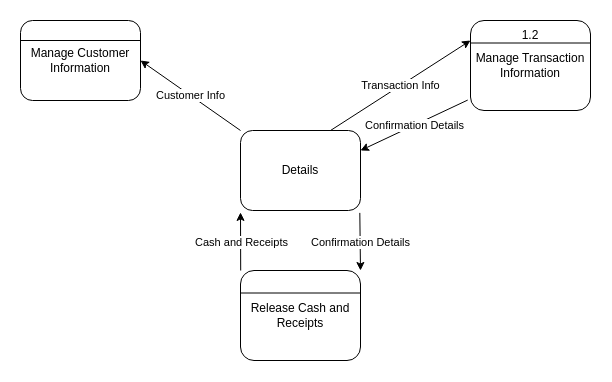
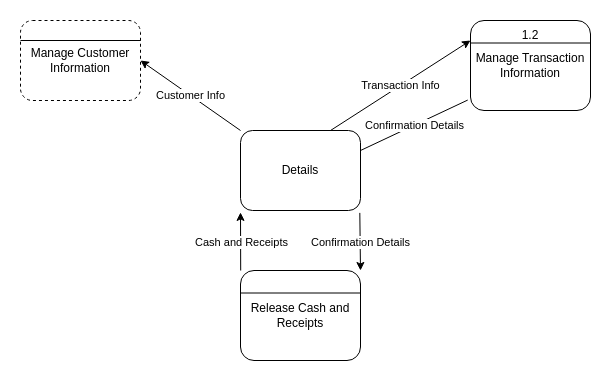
node "Manage Customer Information": style solid -> dashed
edge "Manage Transaction Information" -> "Details": arrowhead classic -> none
